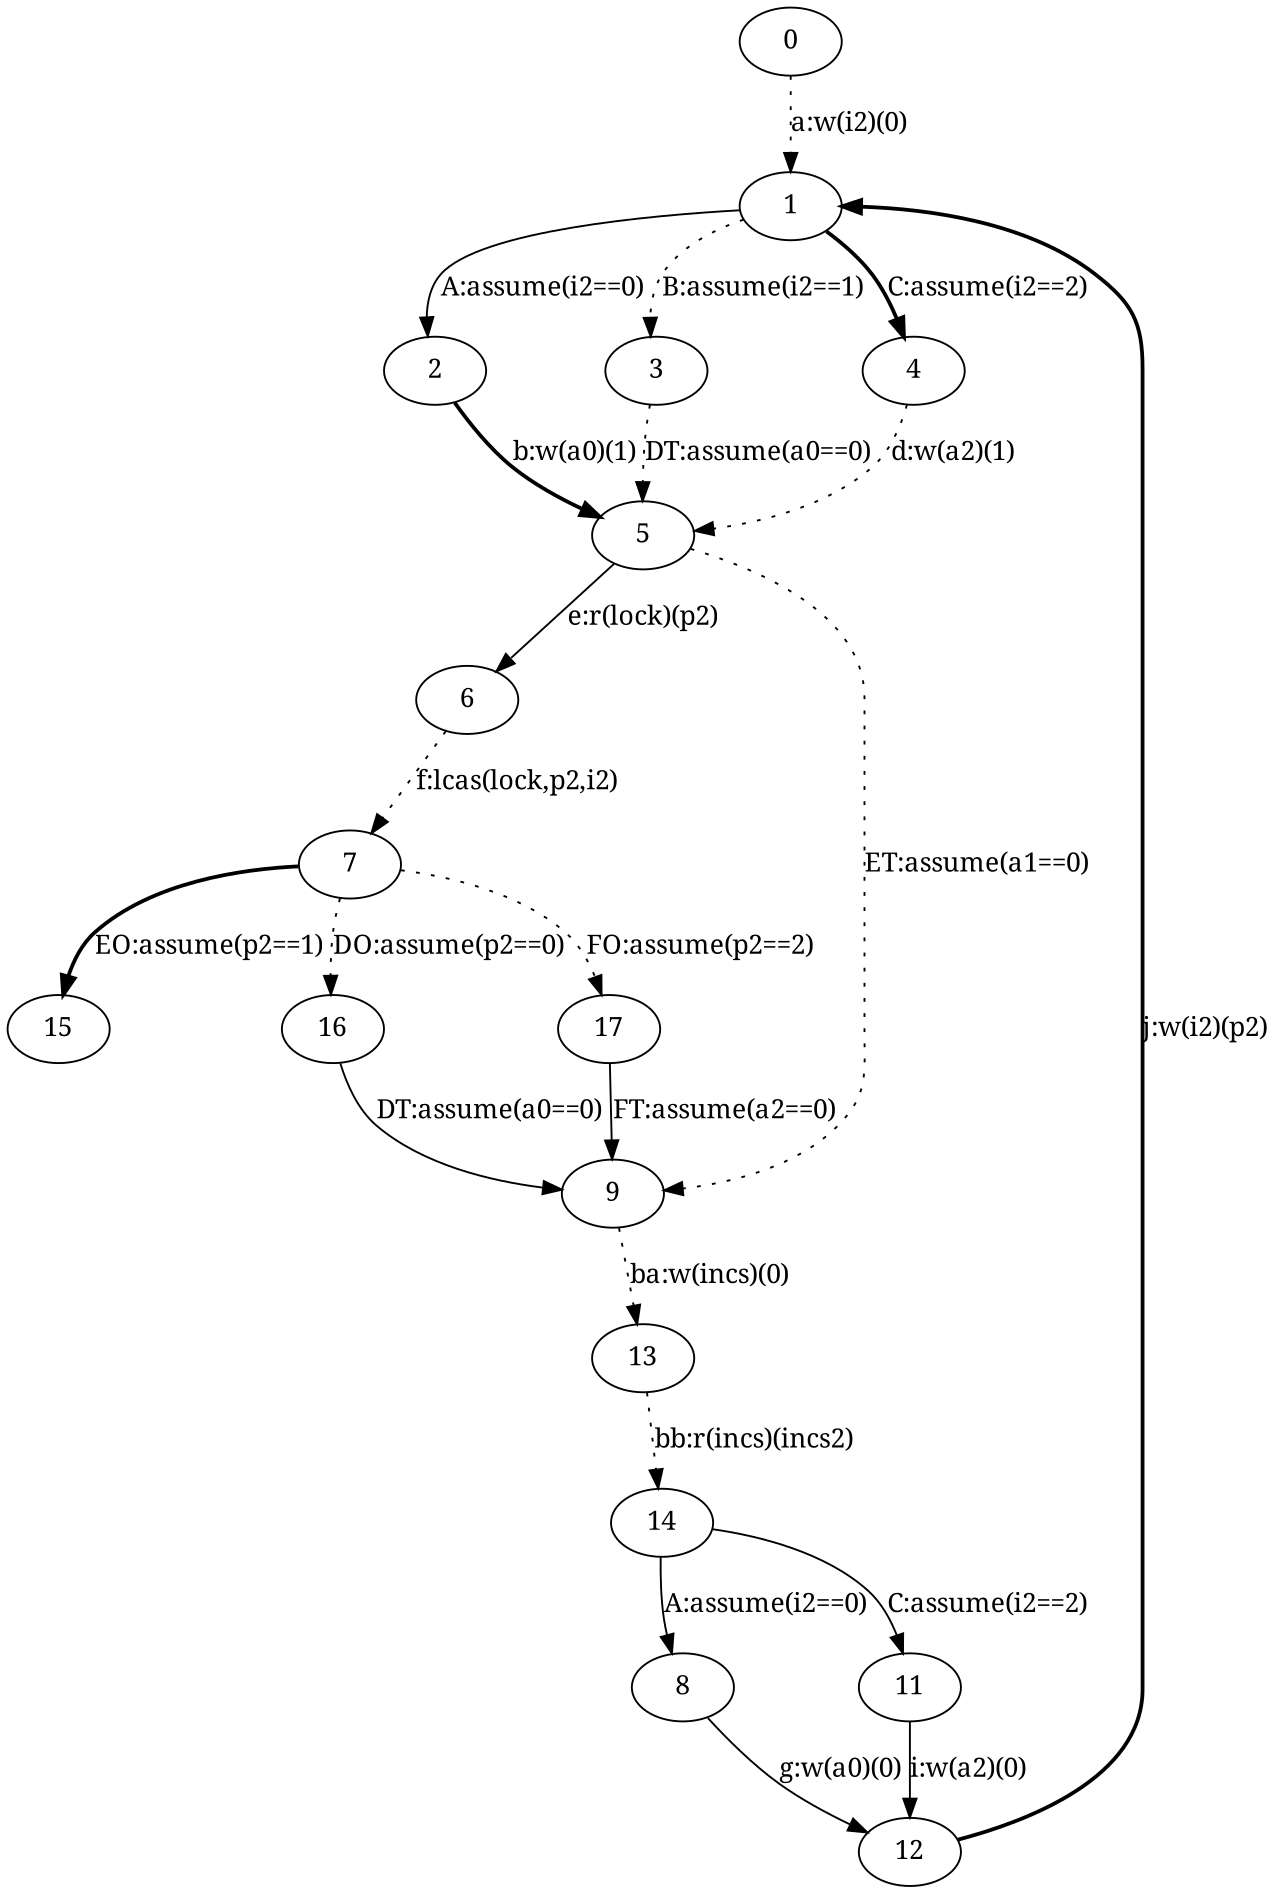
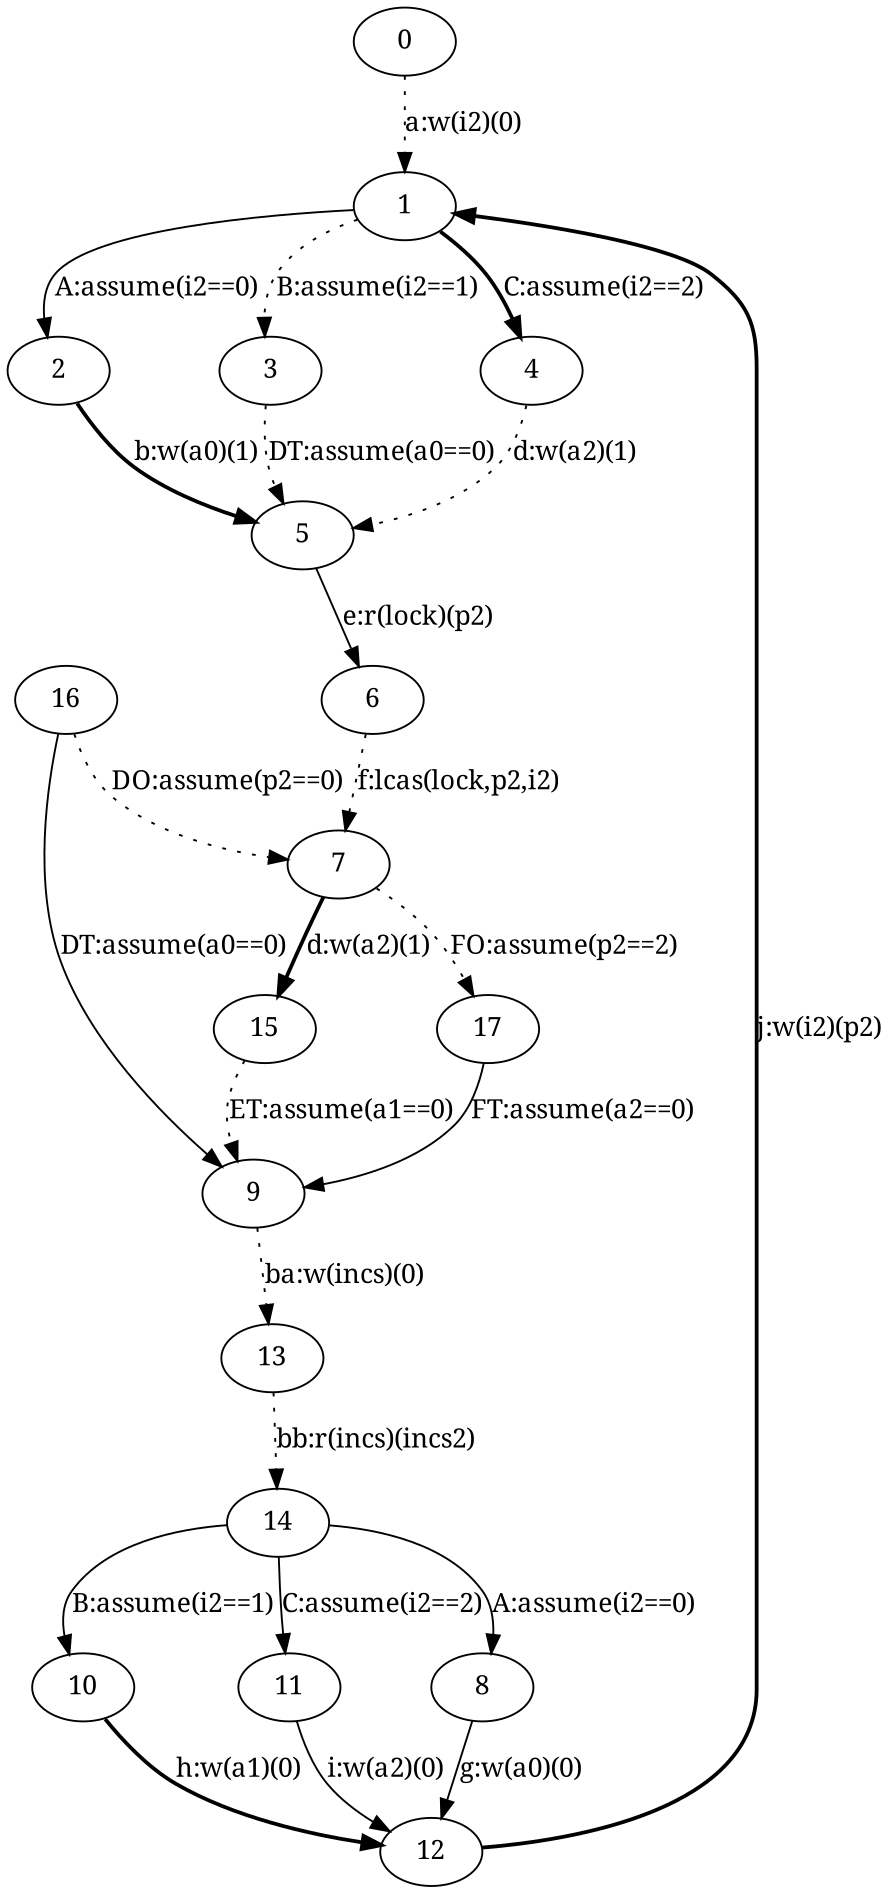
edge "5" -> "9": now "15" -> "9"
edge "7" -> "16": reversed
edge "7" -> "15": label "EO:assume(p2==1)" -> "d:w(a2)(1)"
node "10": added
